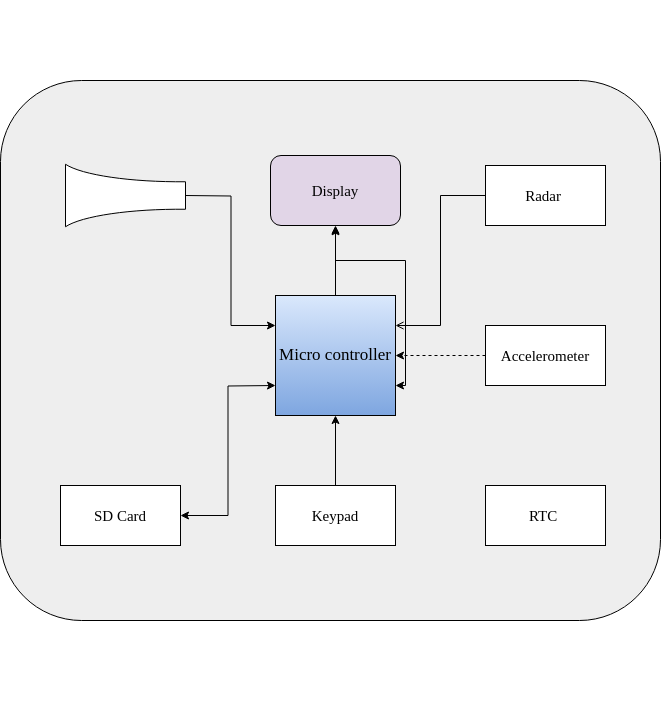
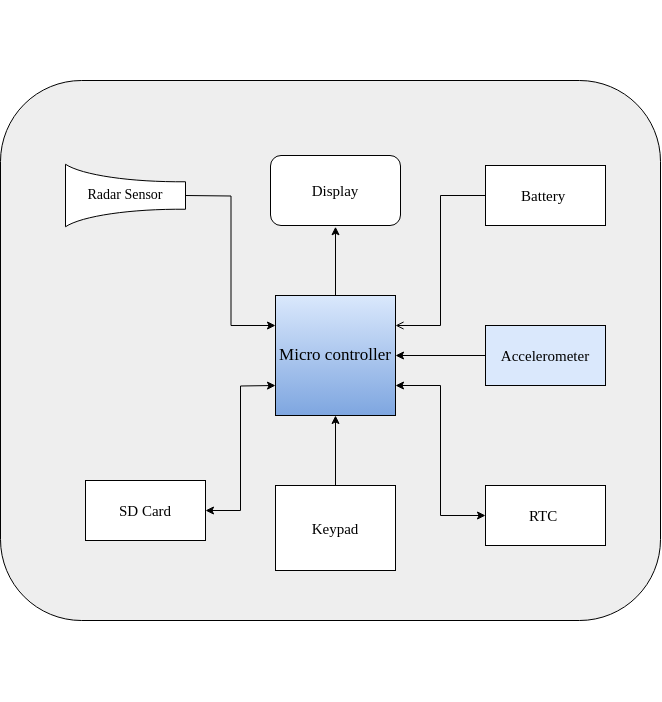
node "Display": fillcolor #e1d5e7 -> #ffffff
node "Radar Sensor": added
node "Radar": label "Radar" -> "Battery"
edge "Display" -- "Micro controller": now "RTC" -- "Micro controller"
edge "Accelerometer" -> "Micro controller": style dashed -> solid
node "Accelerometer": fillcolor #ffffff -> #dae8fc
node "SD Card": moved (121, 516) -> (146, 511)
node "Keypad": size 120x60 -> 120x85
